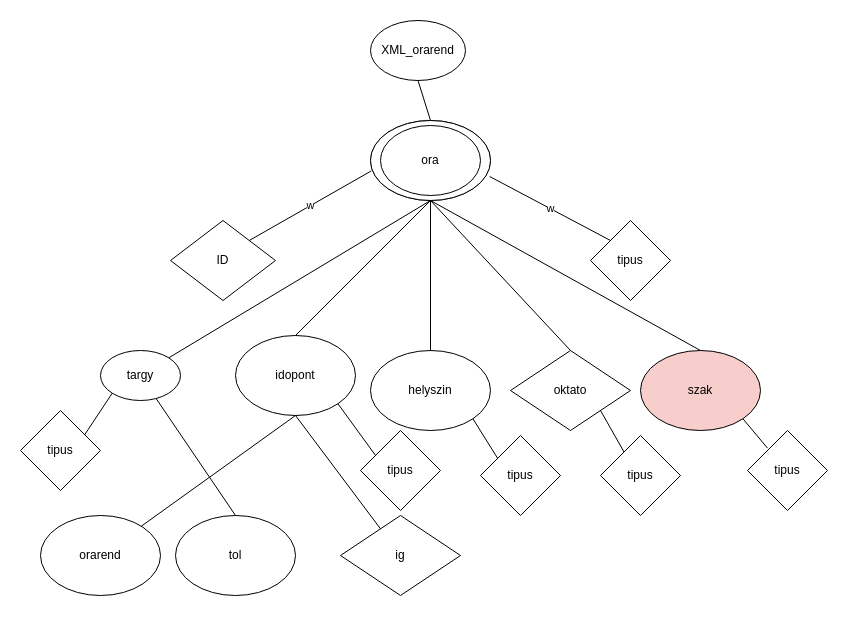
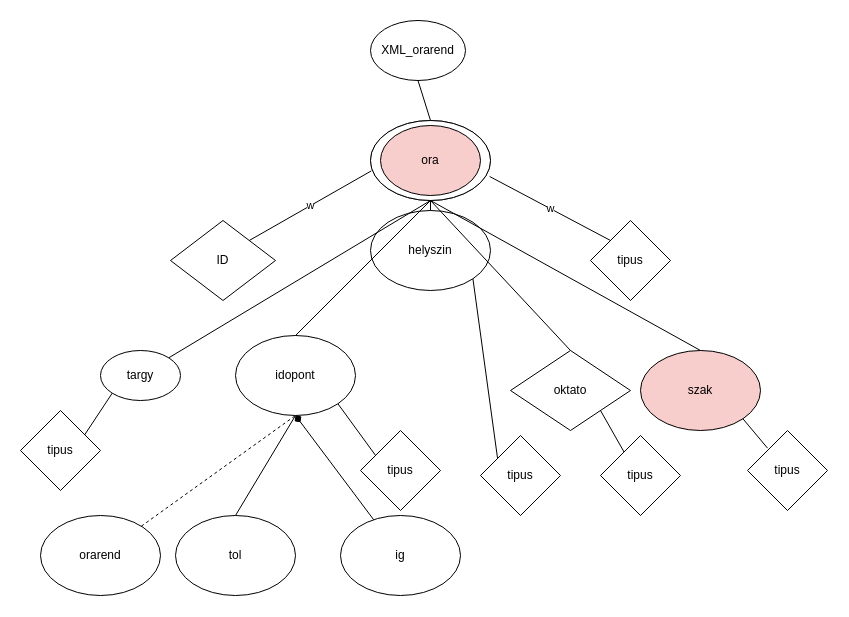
node "ora": fillcolor #ffffff -> #f8cecc
node "helyszin": moved (431, 391) -> (431, 251)
edge "idopont" -- "ig": arrowhead none -> diamond
edge "targy" -- "tol": now "idopont" -- "tol"
edge "idopont" -- "orarend": style solid -> dashed
node "ig": shape diamond -> ellipse
